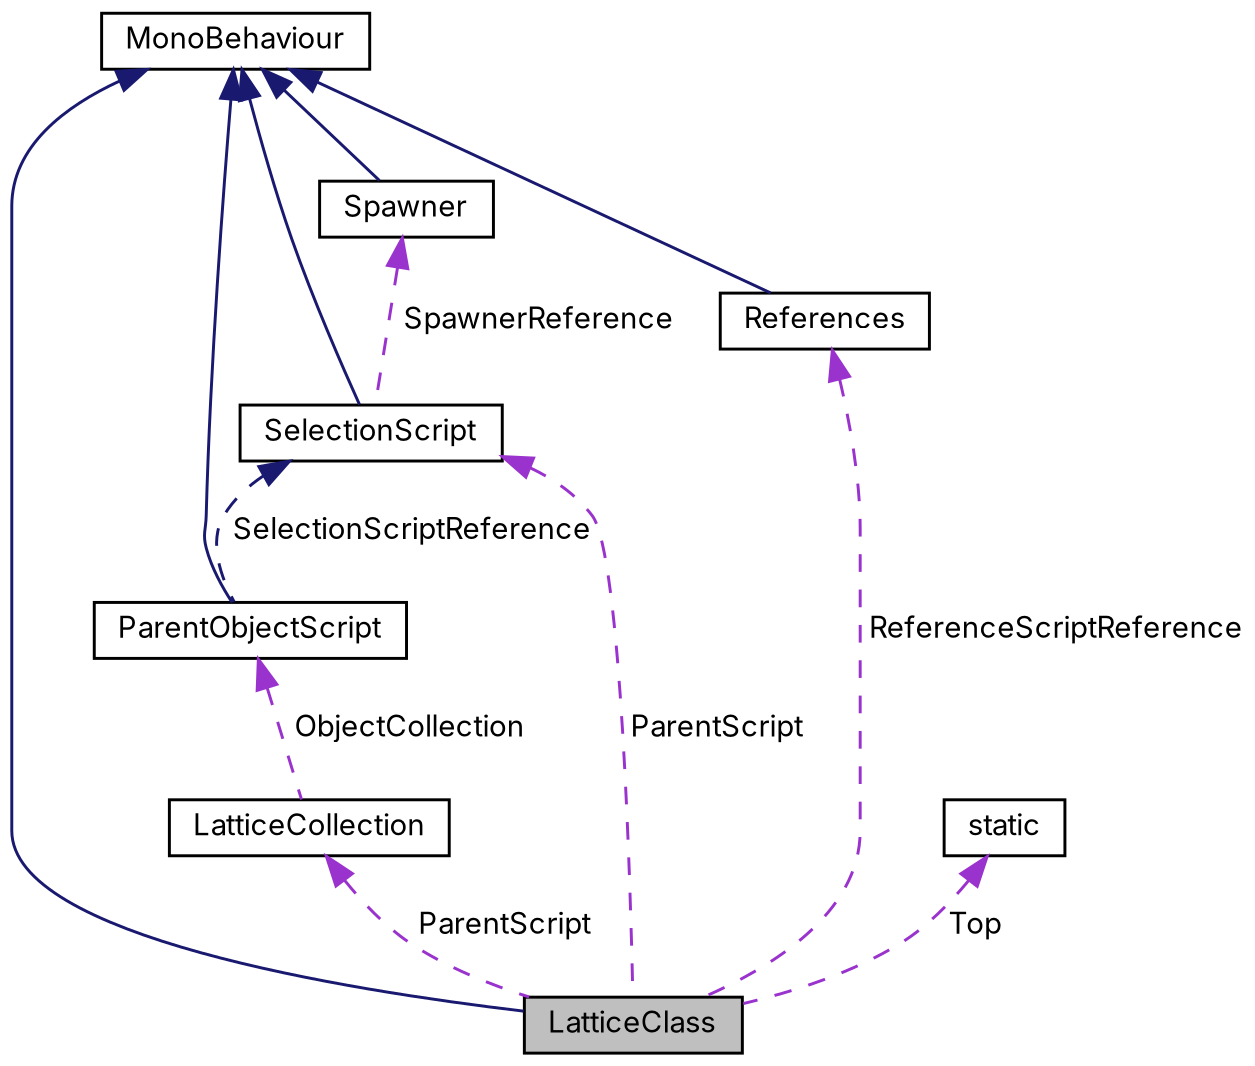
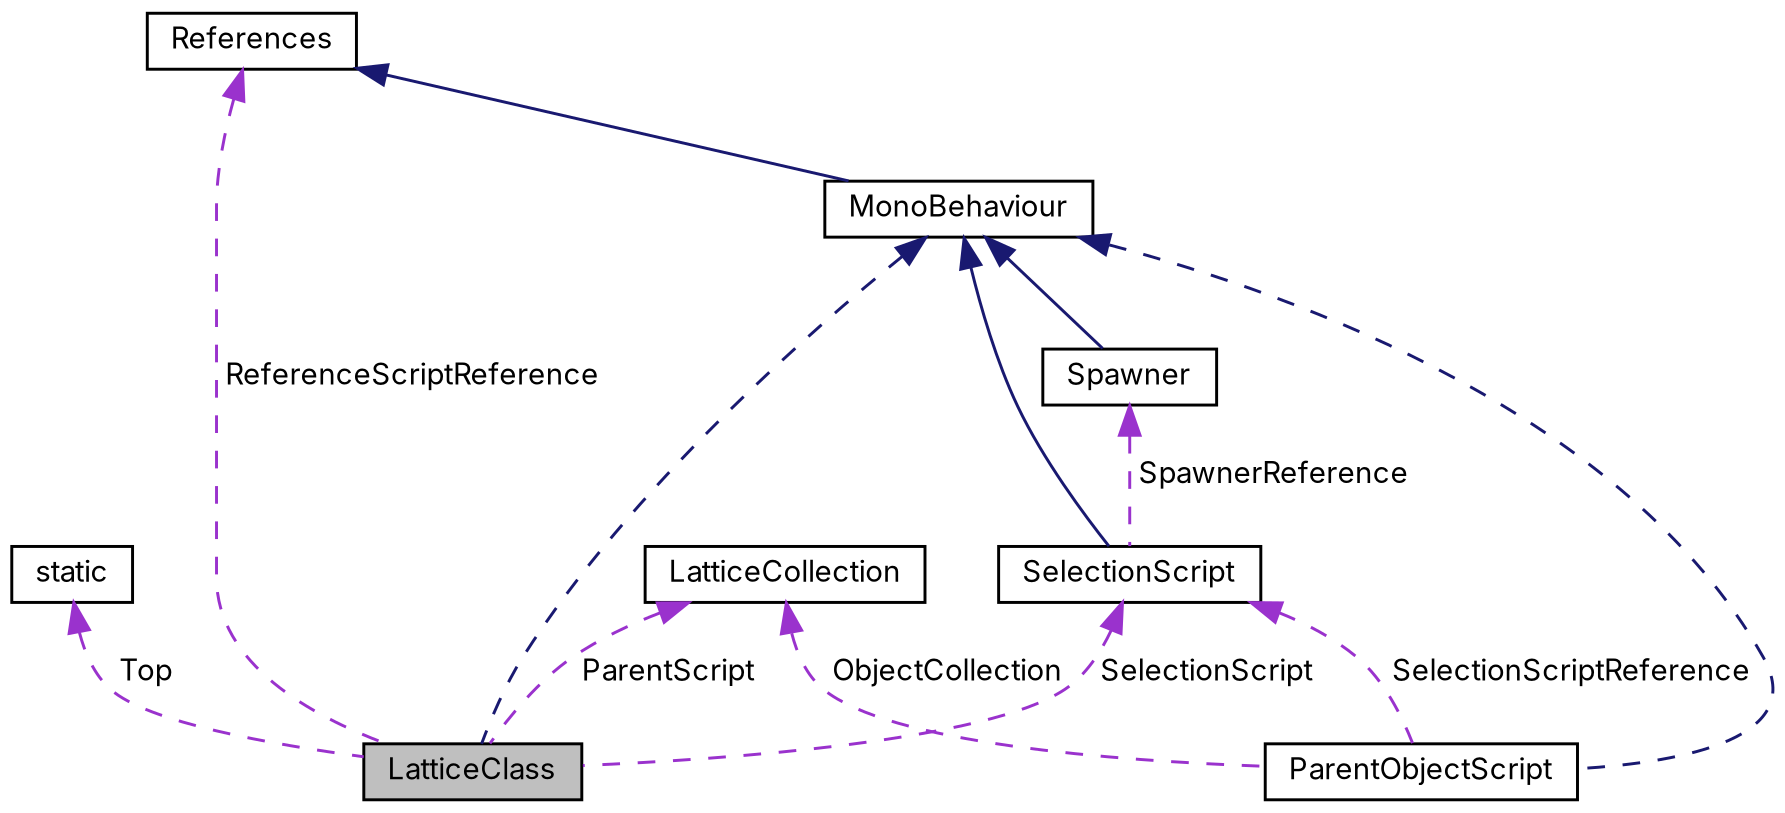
edge "References" -> "MonoBehaviour": reversed
edge "ParentObjectScript" -> "MonoBehaviour": style solid -> dashed
edge "ParentObjectScript" -> "SelectionScript": color midnightblue -> darkorchid3
edge "LatticeClass" -> "MonoBehaviour": style solid -> dashed
edge "LatticeClass" -> "SelectionScript": label " ParentScript" -> " SelectionScript"
edge "LatticeCollection" -> "ParentObjectScript": reversed
